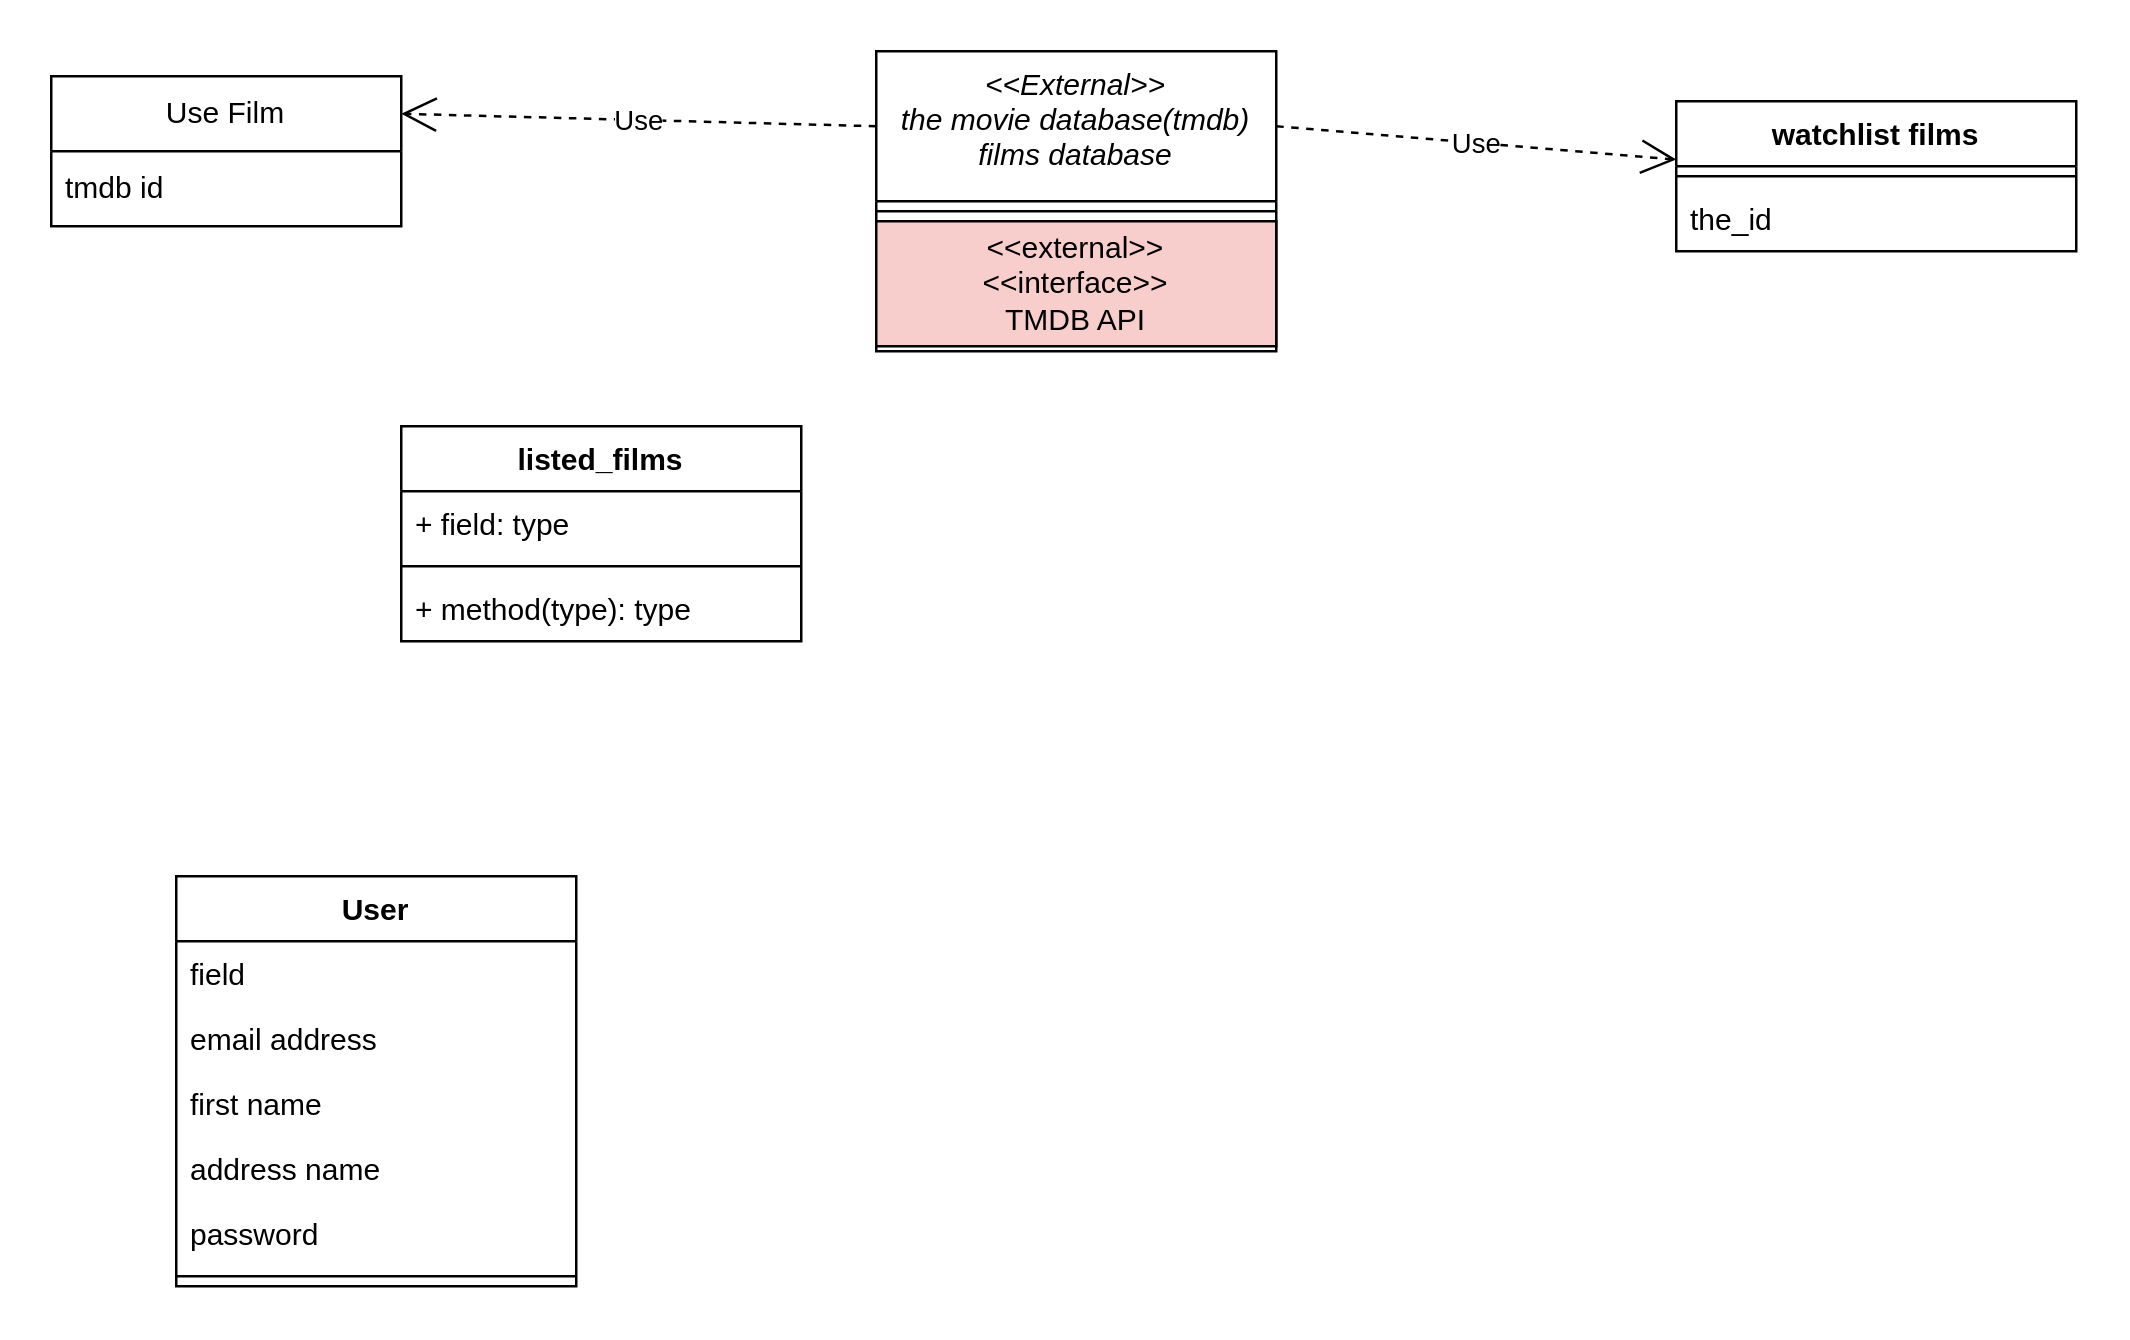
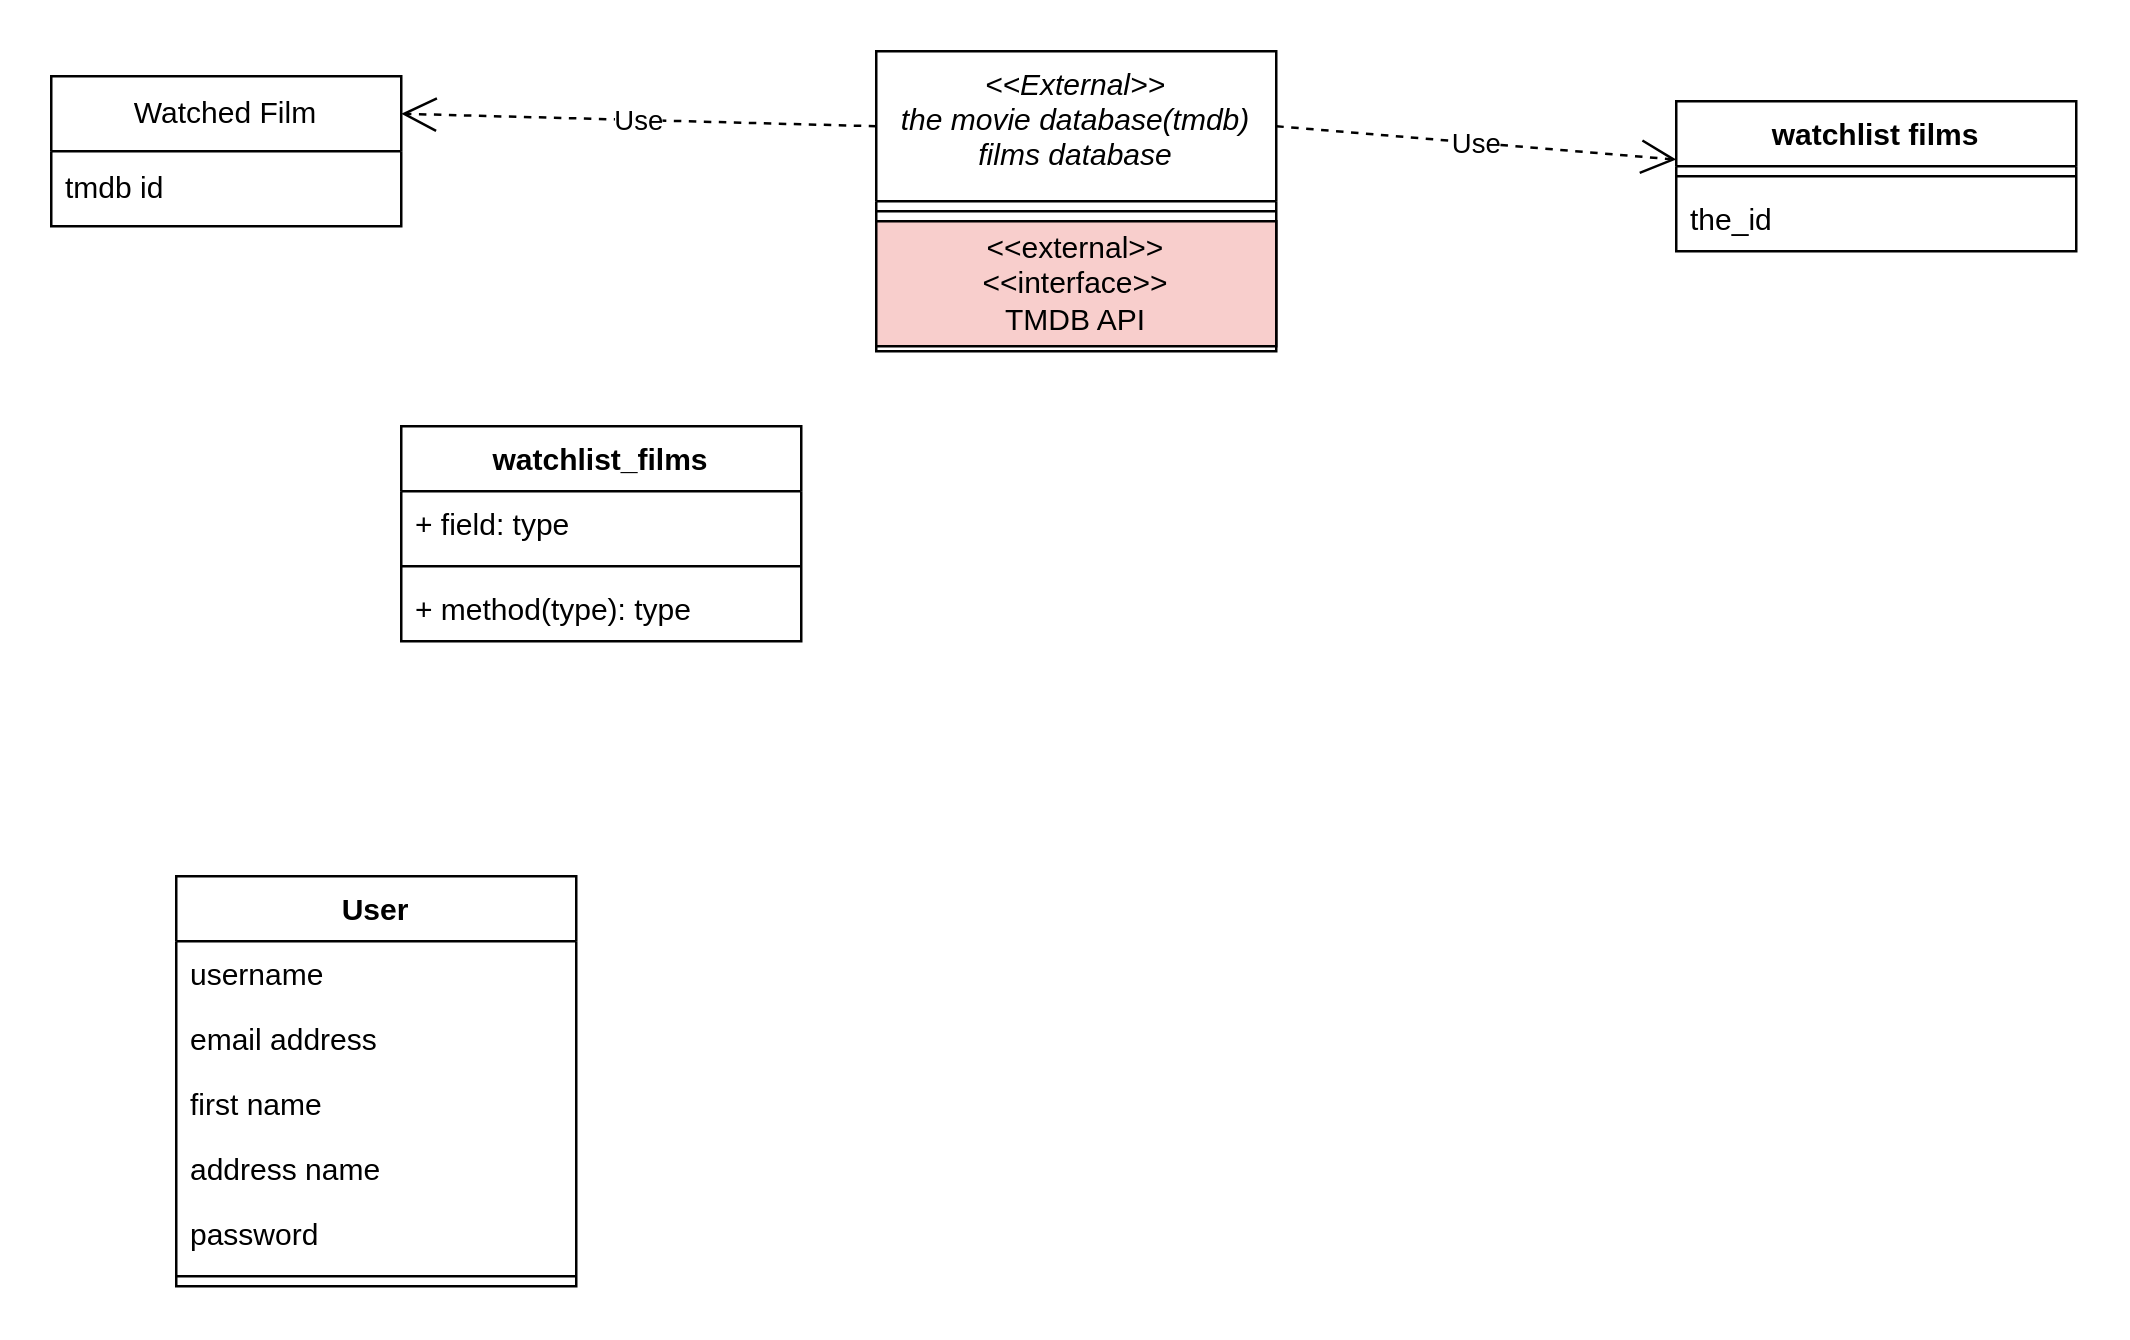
node "Use Film": label "Use Film" -> "Watched Film"
node "listed_films": label "listed_films" -> "watchlist_films"
node "field": label "field" -> "username"
